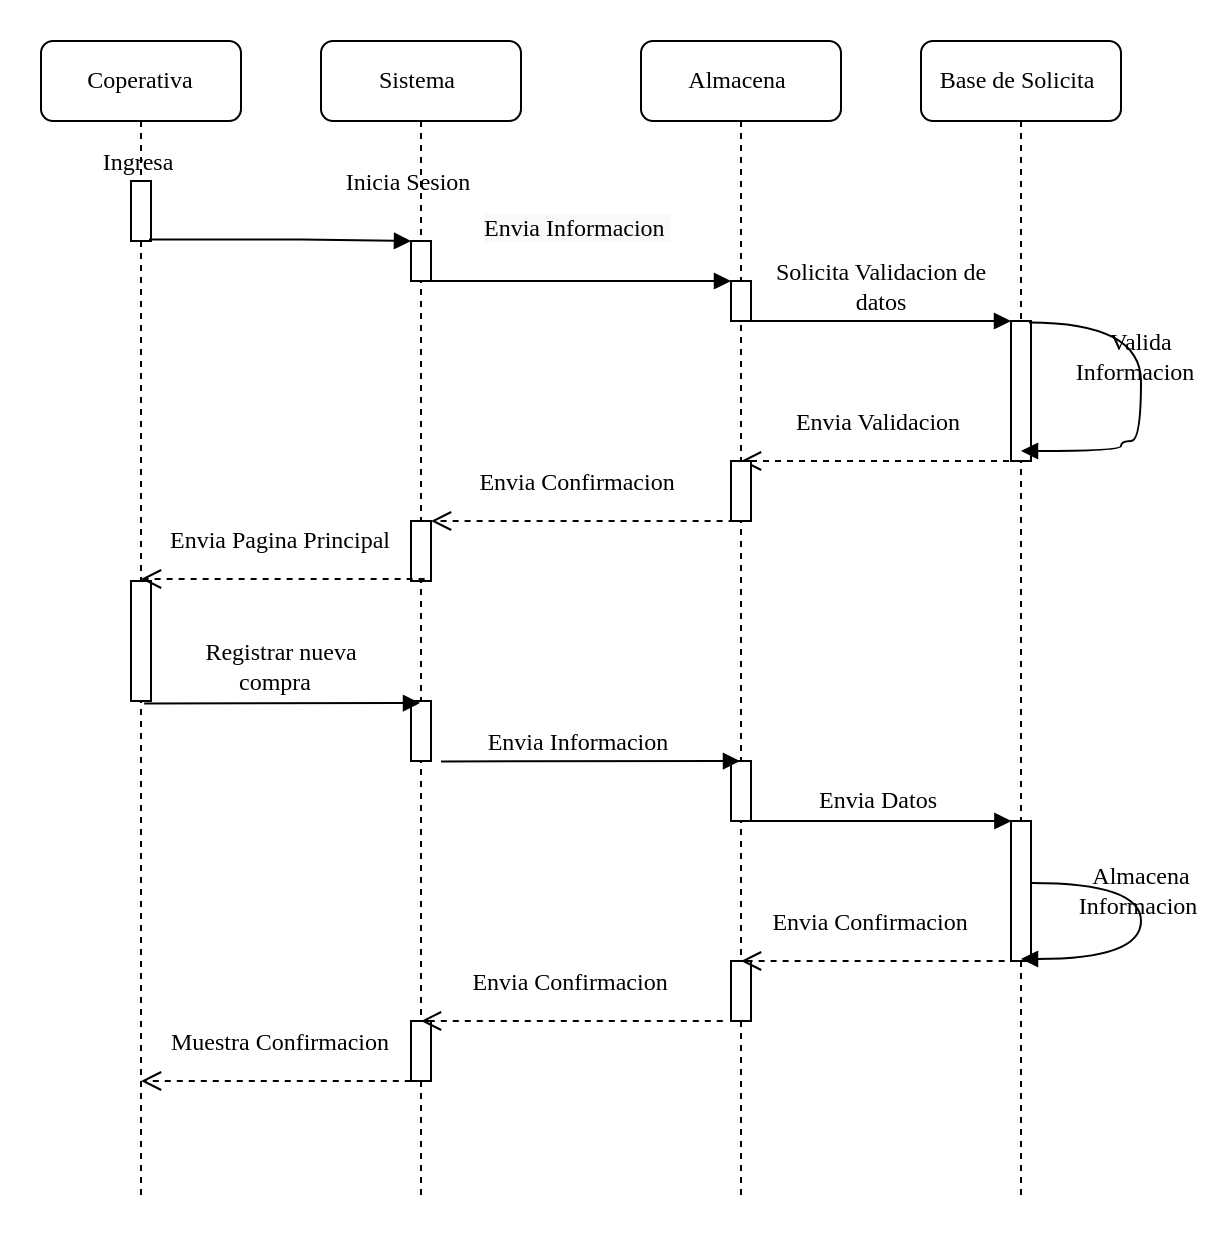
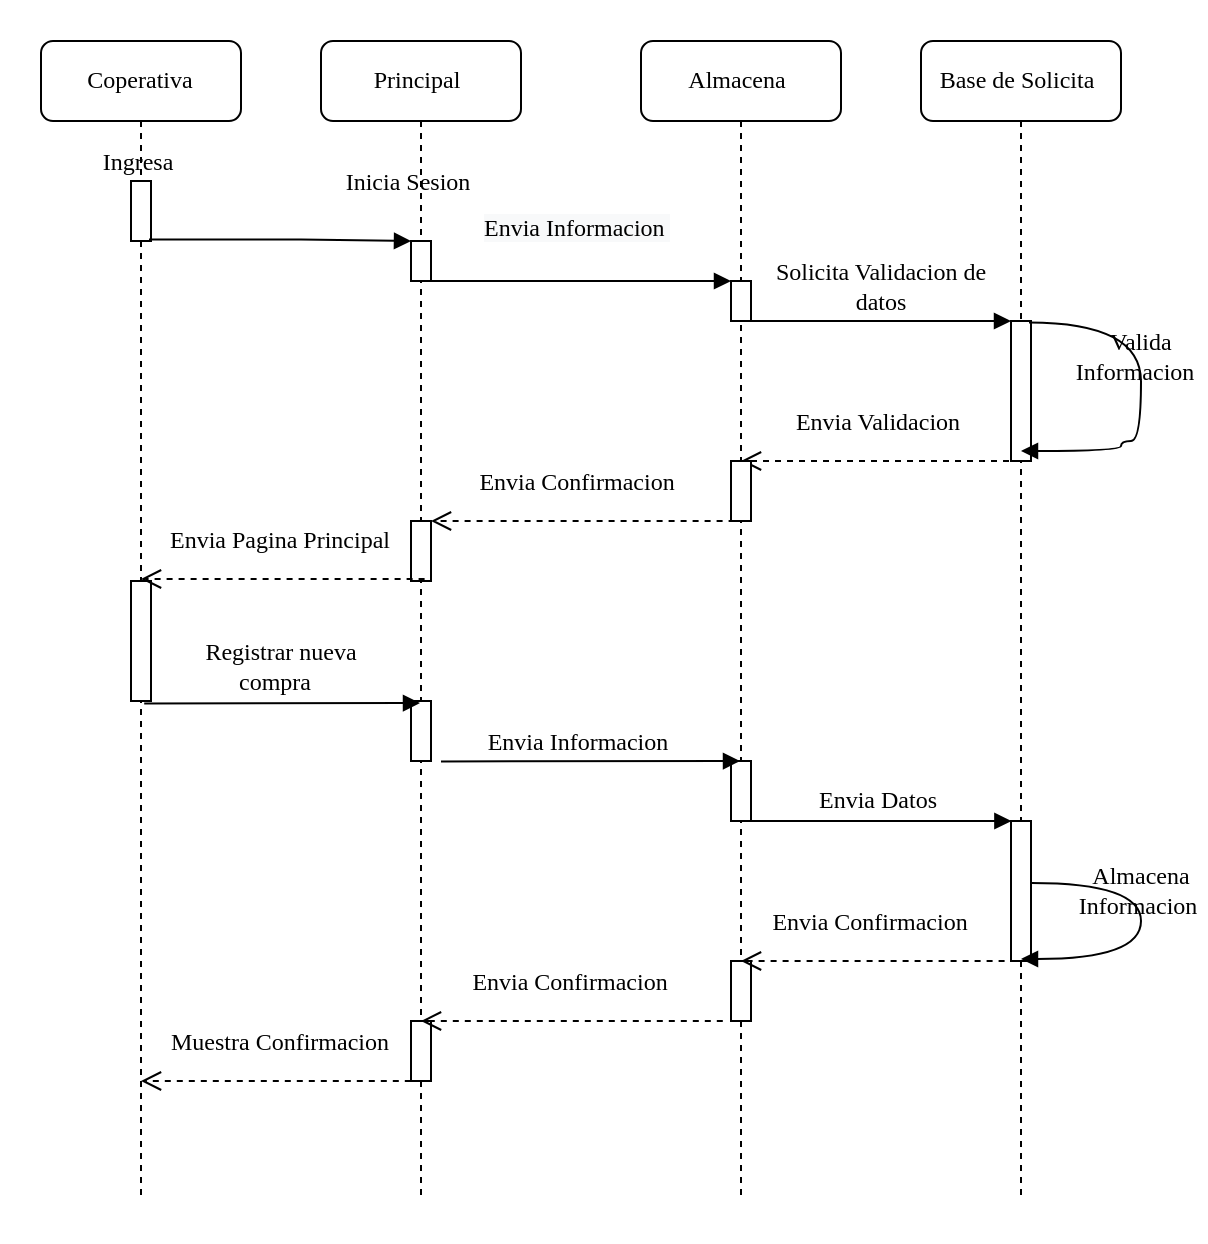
node "Sistema": label "Sistema" -> "Principal"
